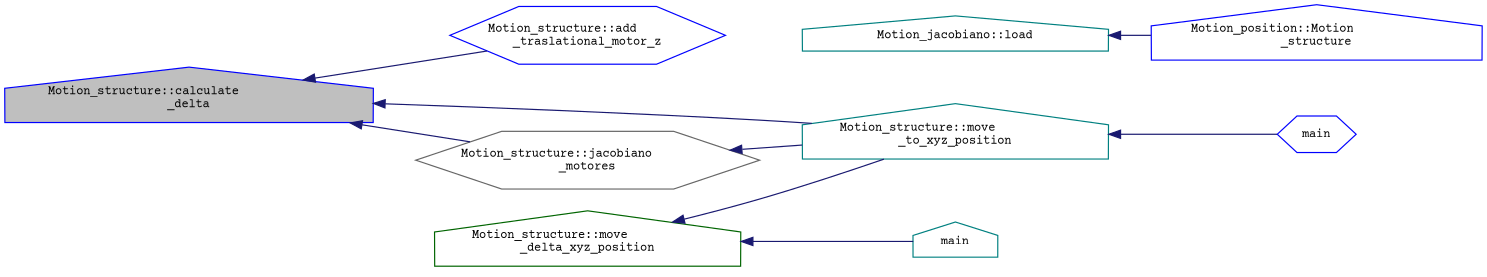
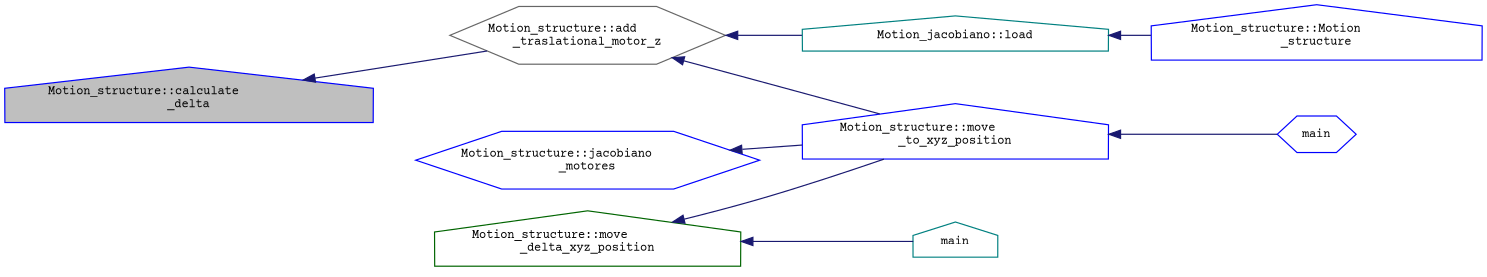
node "Motion_structure::add _traslational_motor_z": color blue -> gray40
edge "Motion_jacobiano::load" -> "Motion_structure::add _traslational_motor_z": added
node "Motion_position::Motion _structure": label "Motion_position::Motion _structure" -> "Motion_structure::Motion _structure"
edge "Motion_structure::move _to_xyz_position" -> "Motion_structure::calculate _delta": now "Motion_structure::move _to_xyz_position" -> "Motion_structure::add _traslational_motor_z"
edge "Motion_structure::jacobiano _motores" -> "Motion_structure::calculate _delta": removed
node "Motion_structure::move _to_xyz_position": color teal -> blue
node "Motion_structure::jacobiano _motores": color gray40 -> blue
